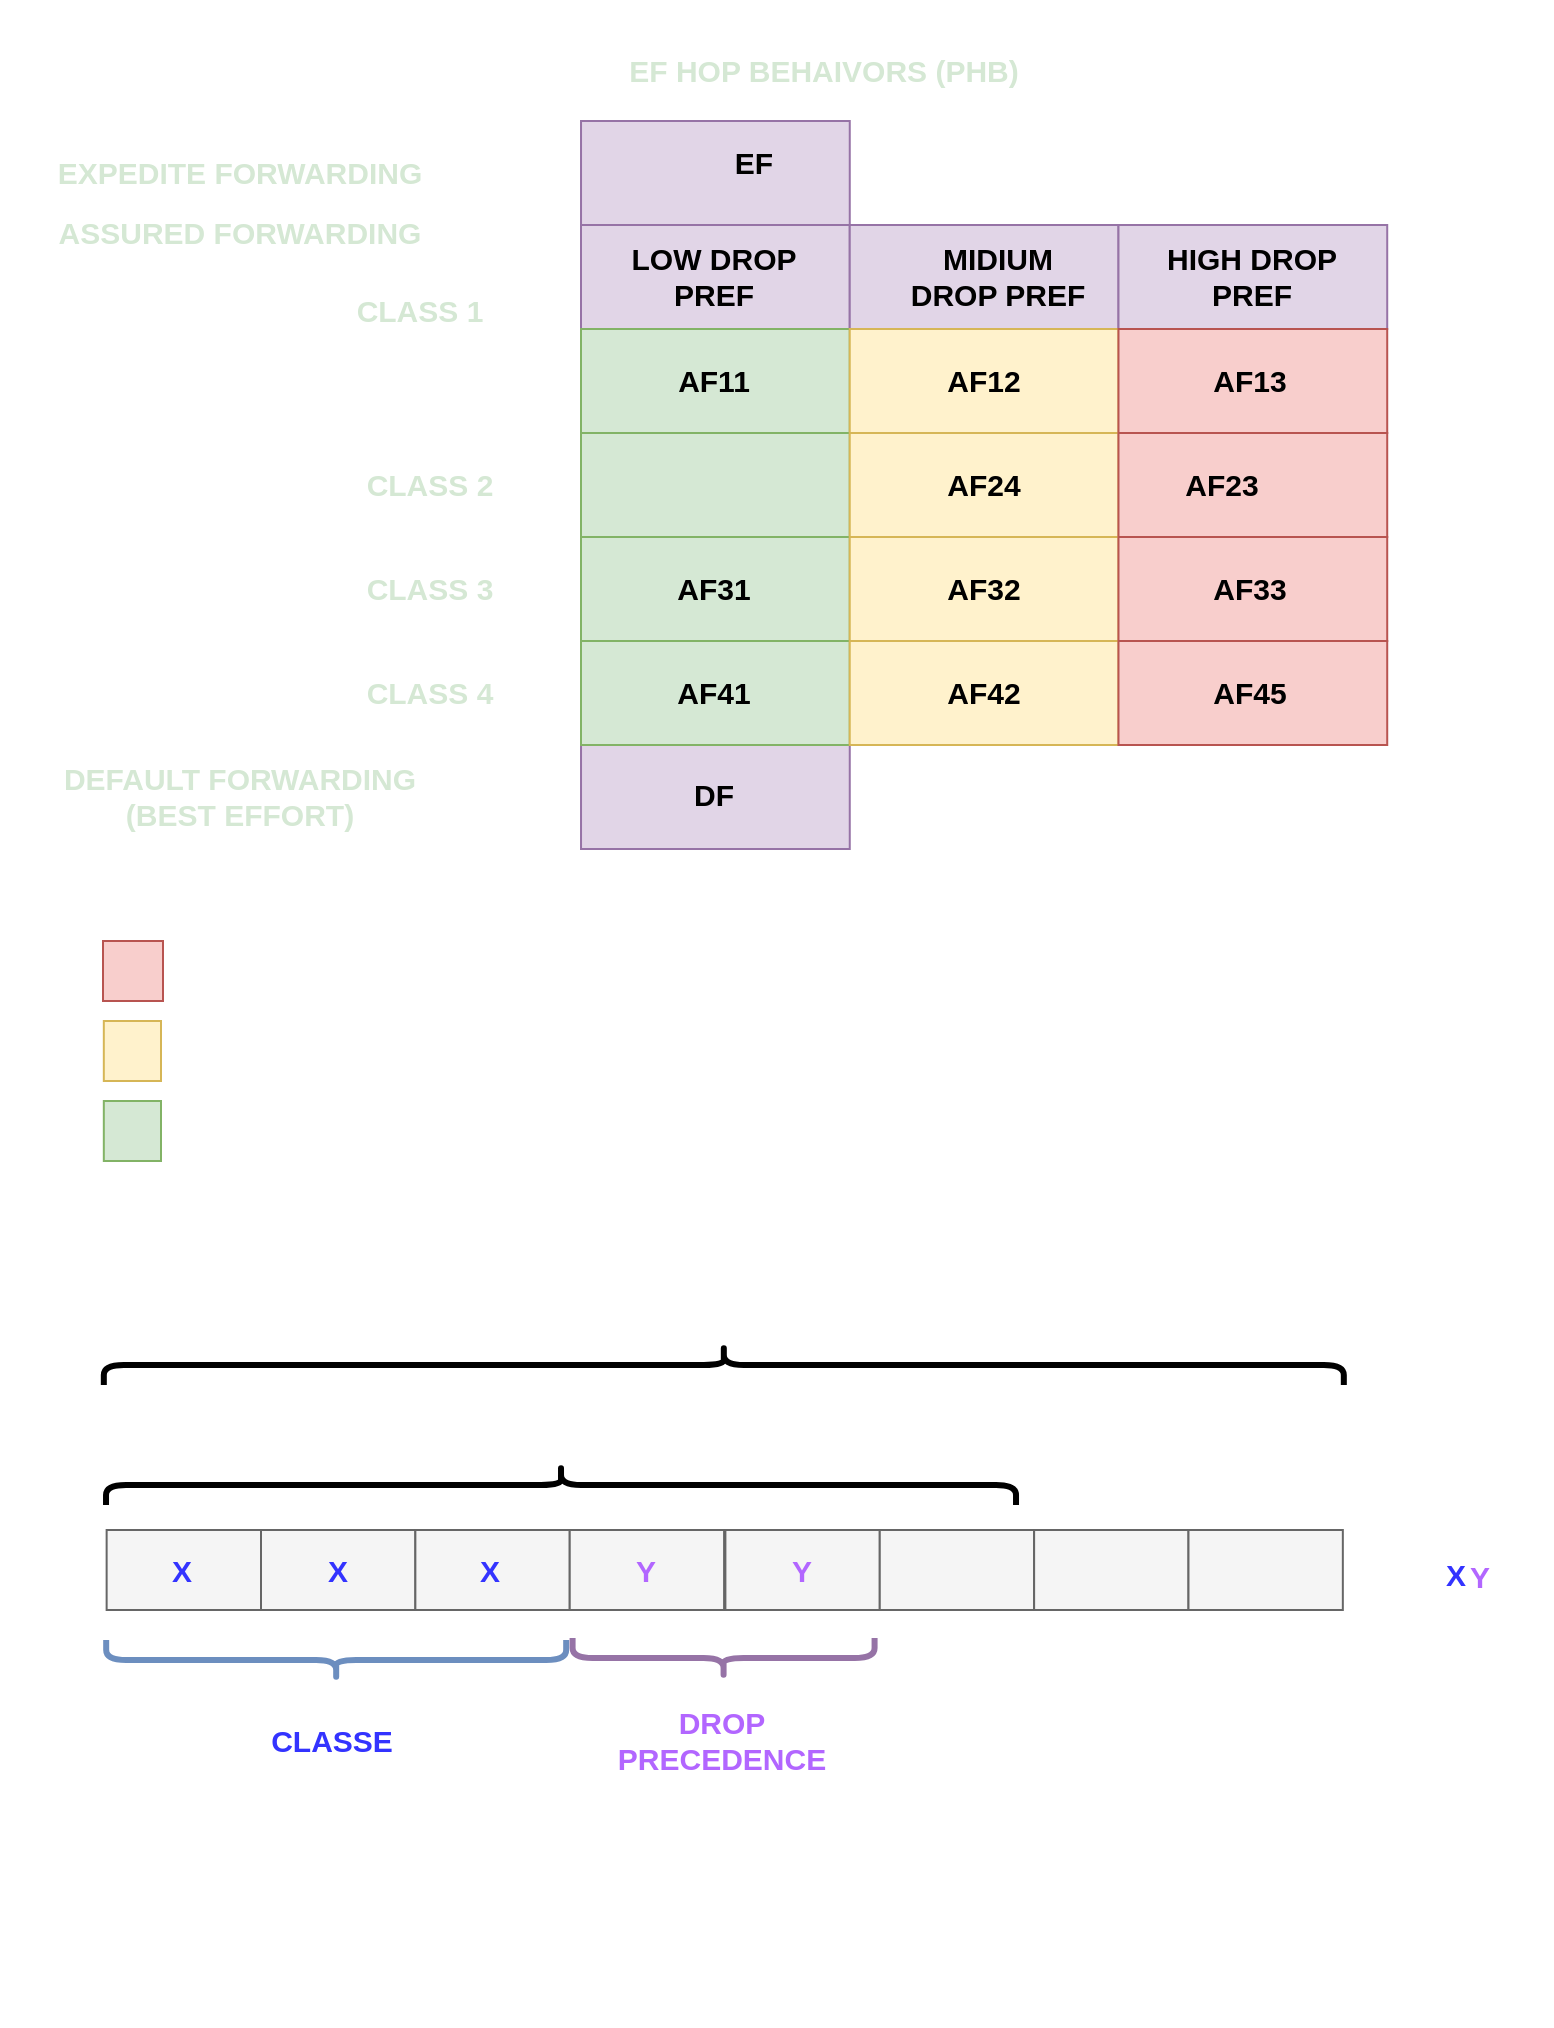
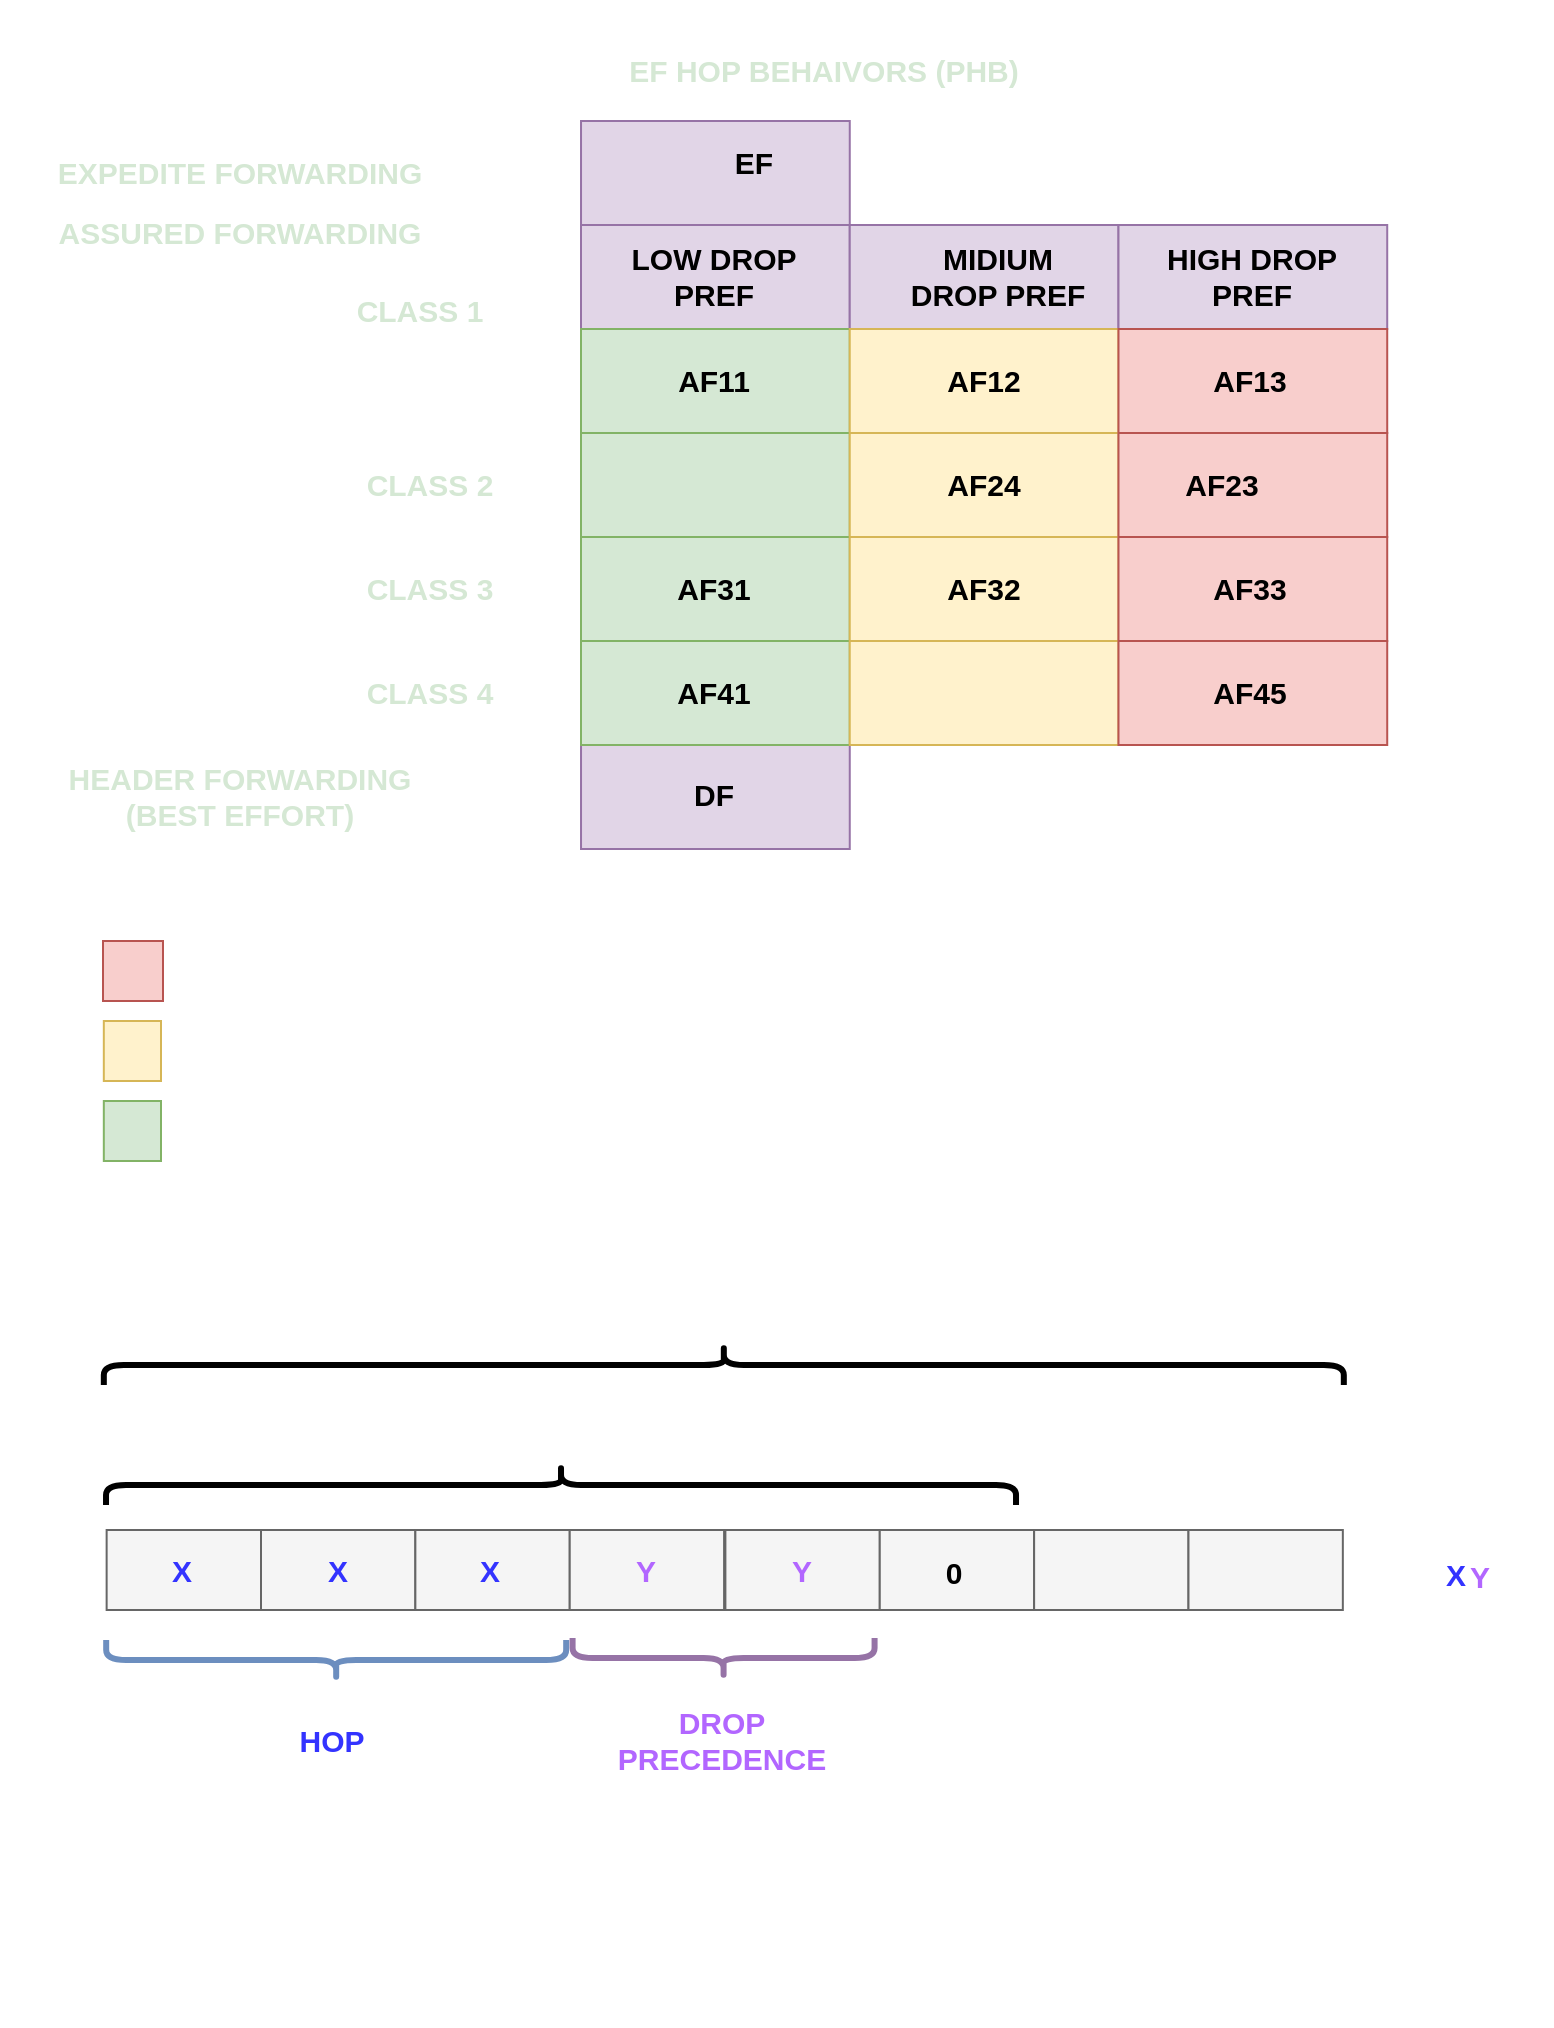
node "AF42": removed
node "DEFAULT FORWARDING (BEST EFFORT)": label "DEFAULT FORWARDING (BEST EFFORT)" -> "HEADER FORWARDING (BEST EFFORT)"
node "0": added
node "CLASSE": label "CLASSE" -> "HOP"
